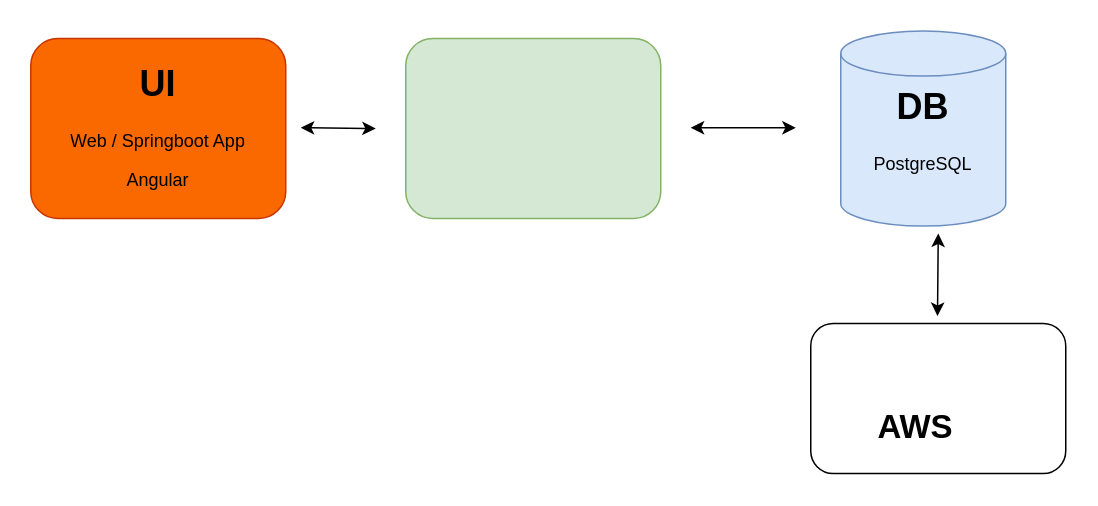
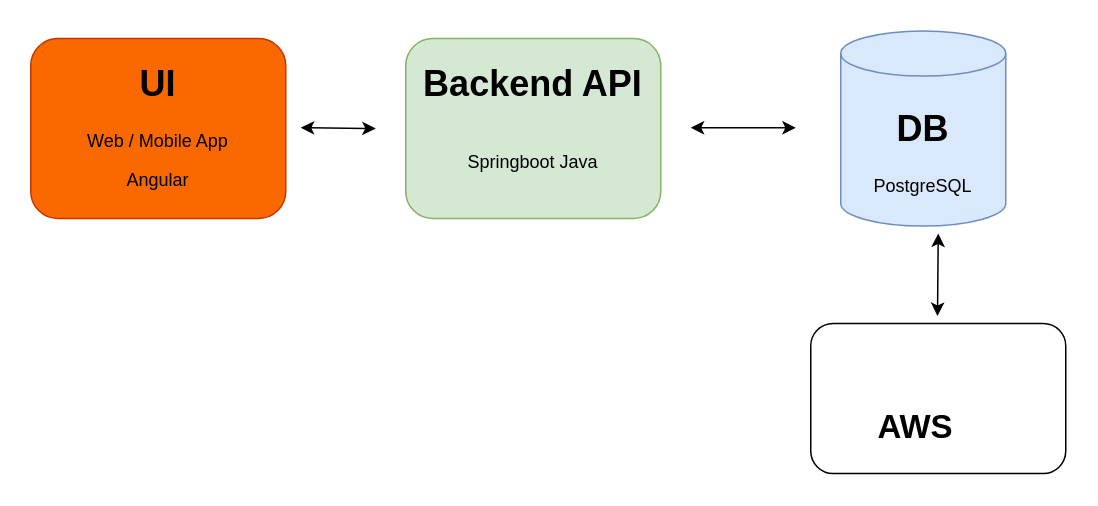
node "UI Web / Springboot App Angular": label "UI Web / Springboot App Angular" -> "UI Web / Mobile App Angular"
node "Backend API Springboot Java": added
node "DBPostgreSQL": moved (923, 128) -> (923, 151)
